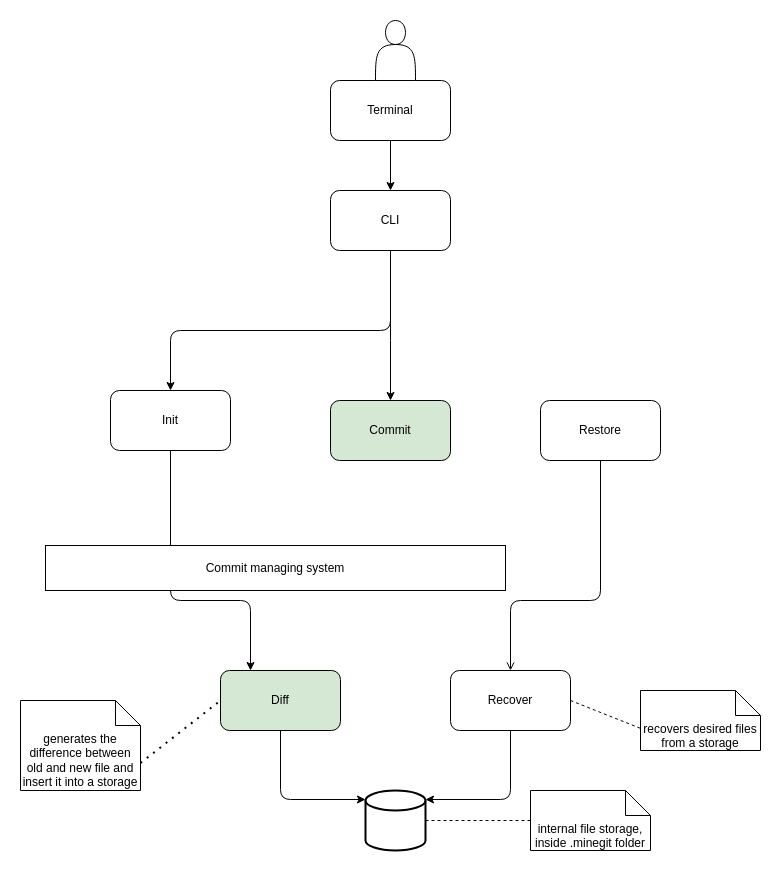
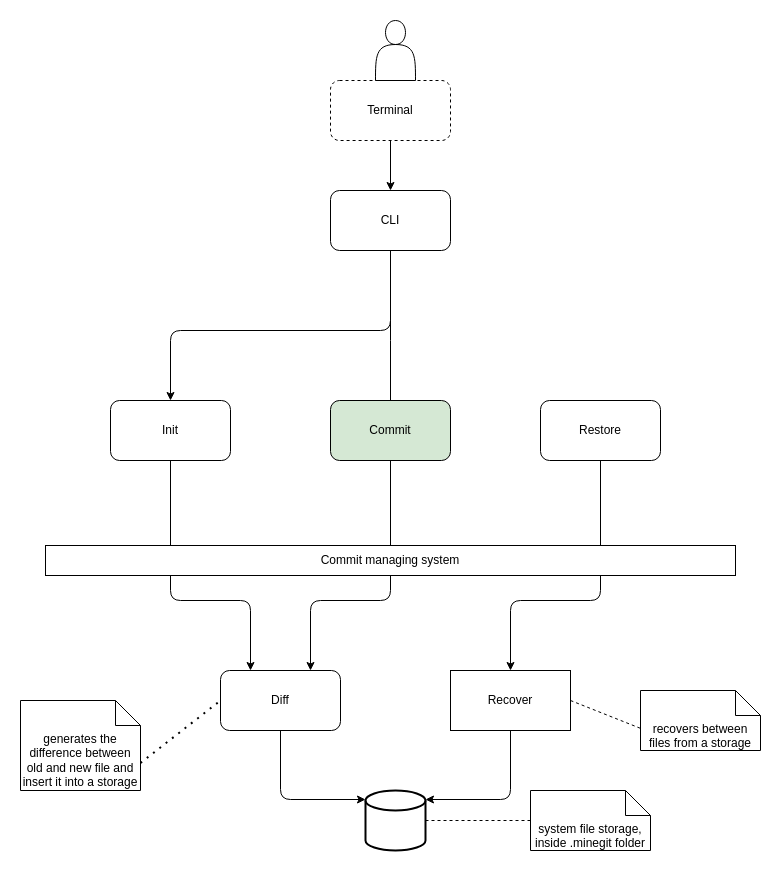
node "Terminal": style solid -> dashed
edge "CLI" -> "Commit": arrowhead classic -> none
node "Init": moved (171, 421) -> (171, 431)
node "Commit managing system": size 460x45 -> 690x30
edge "Commit" -> "Diff": added
edge "Restore" -> "Recover": arrowhead open -> classic
node "Diff": fillcolor #d5e8d4 -> #ffffff
node "Recover": shape rounded rectangle -> rectangle
node "recovers desired files from a storage": label "recovers desired files from a storage" -> "recovers between files from a storage"
node "internal file storage, inside .minegit folder": label "internal file storage, inside .minegit folder" -> "system file storage, inside .minegit folder"
